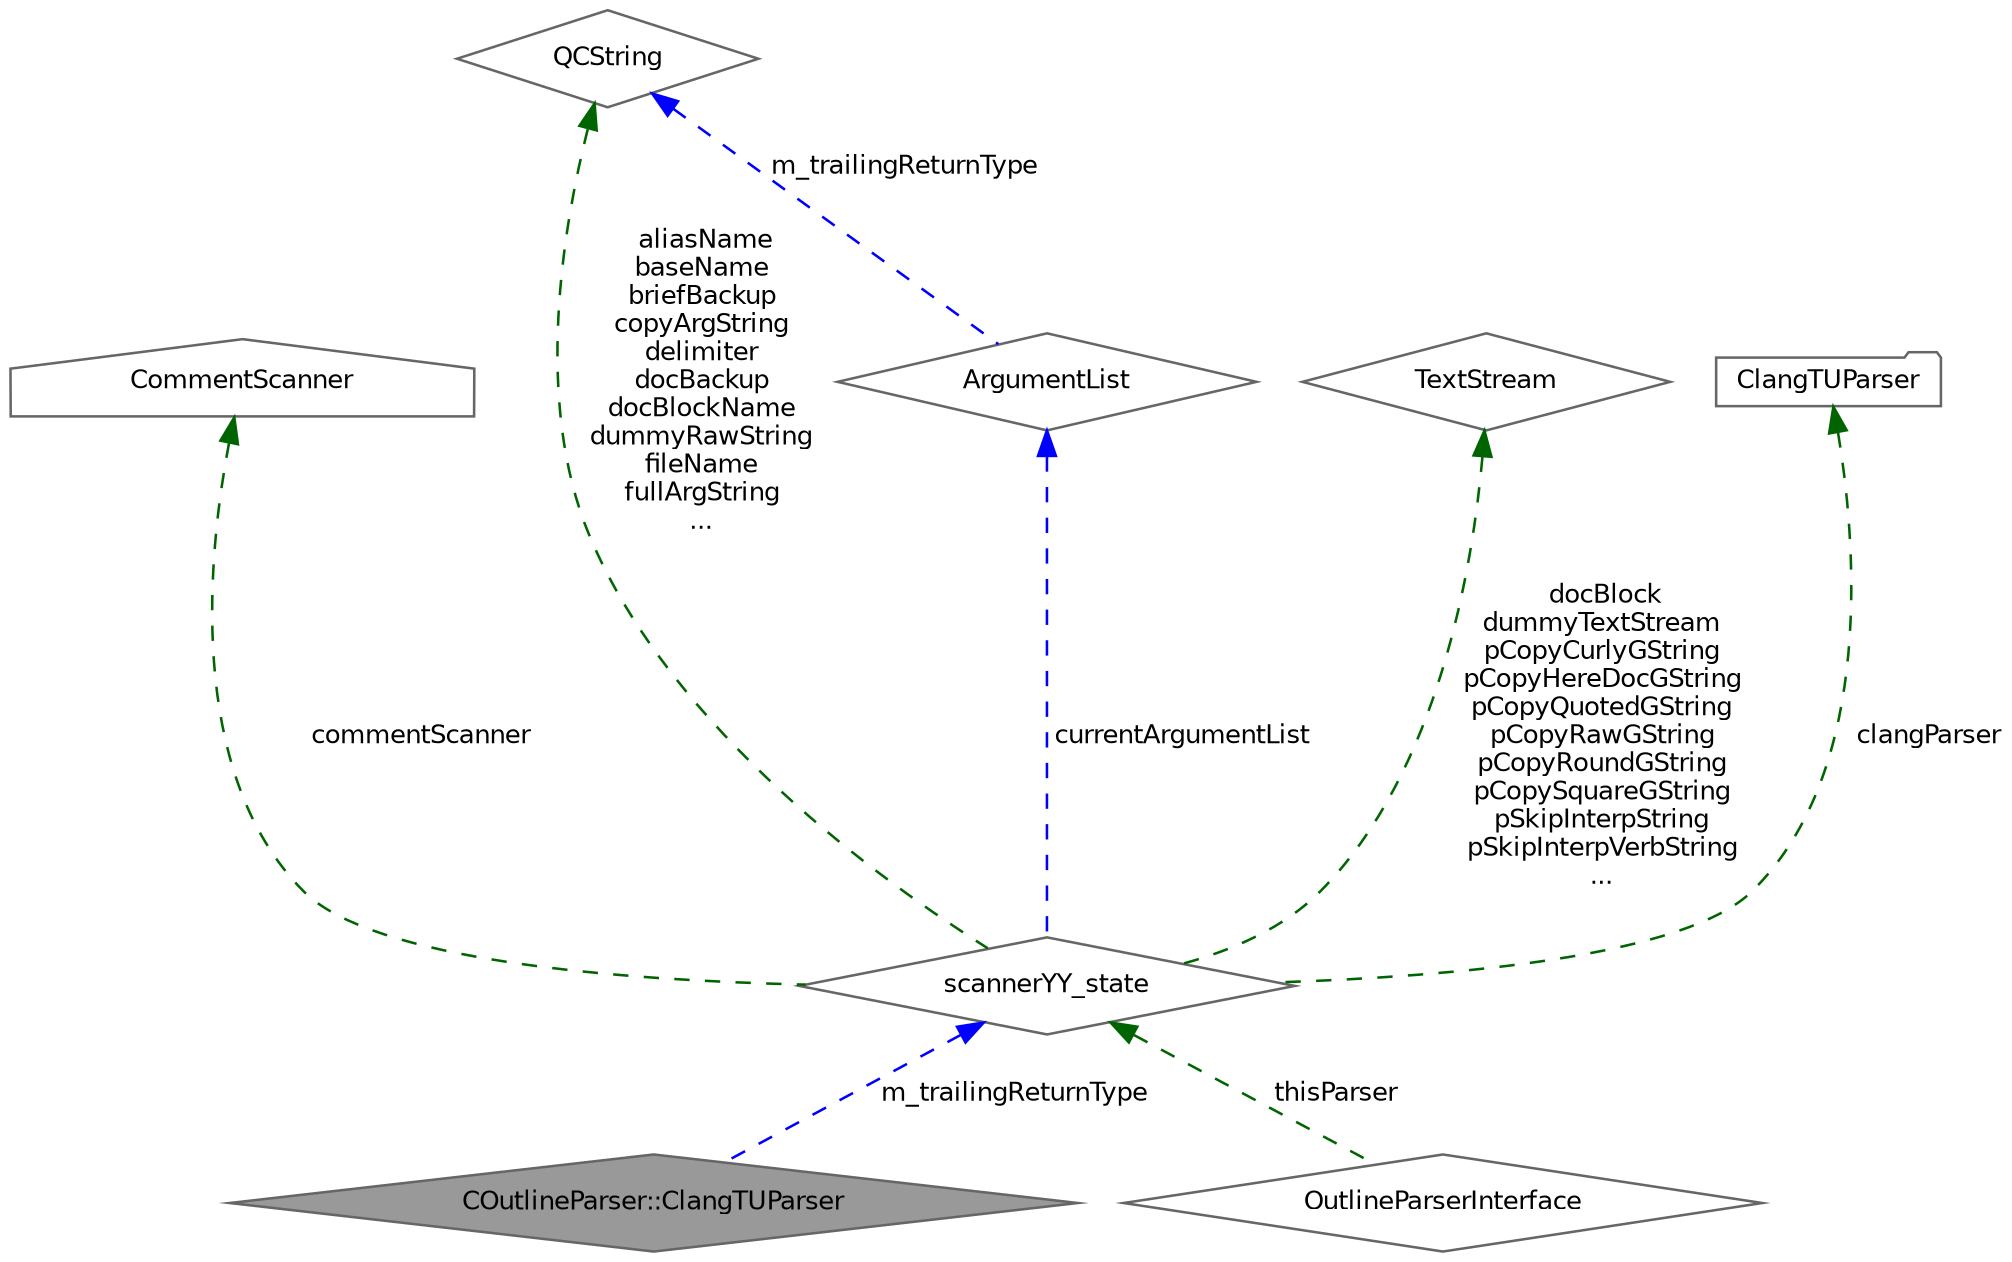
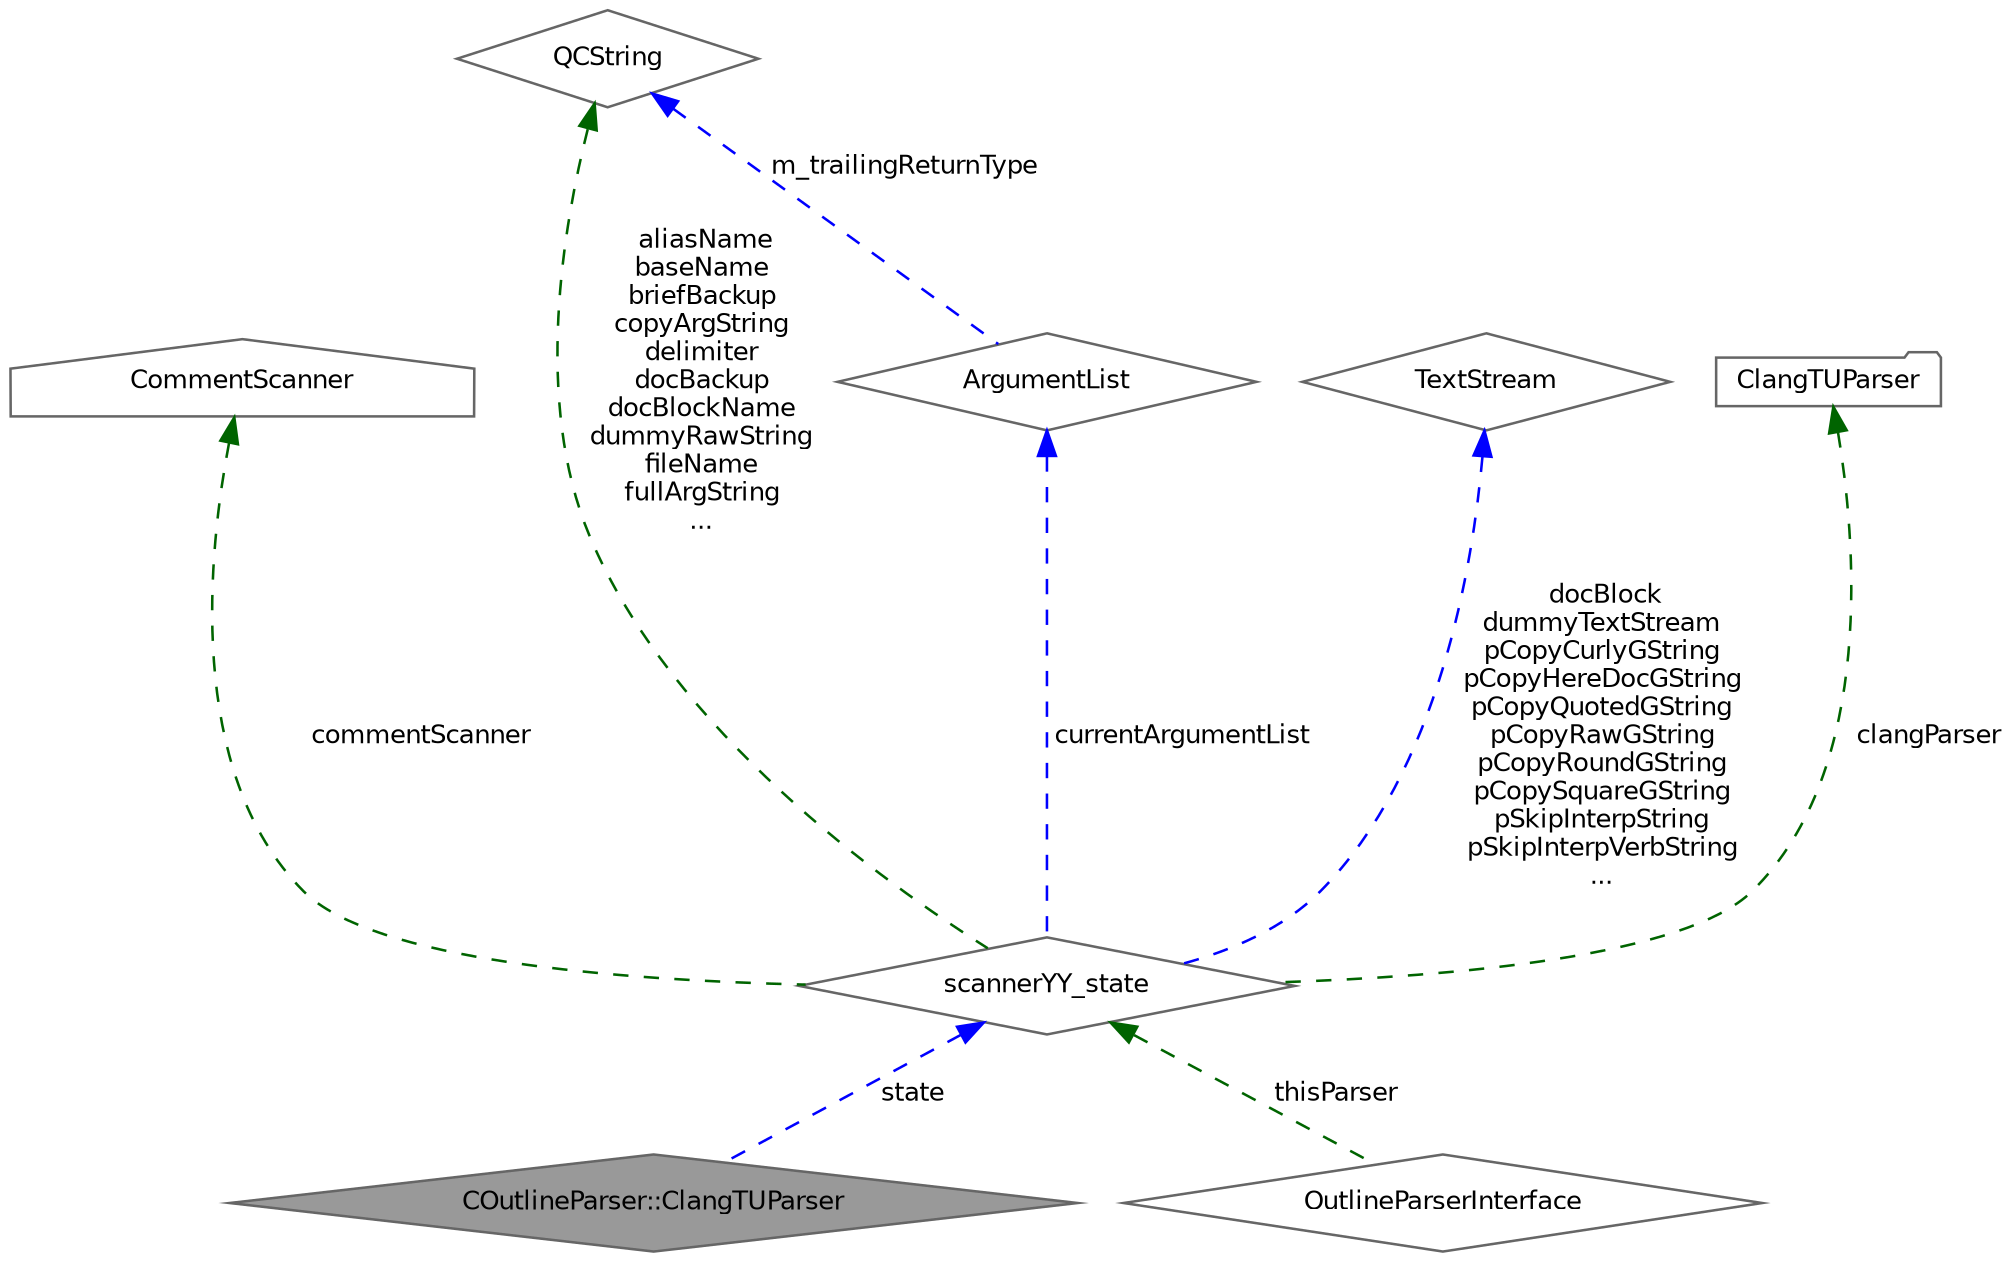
edge "scannerYY_state" -> "TextStream": color darkgreen -> blue
edge "COutlineParser::ClangTUParser" -> "scannerYY_state": label " m_trailingReturnType" -> " state"
